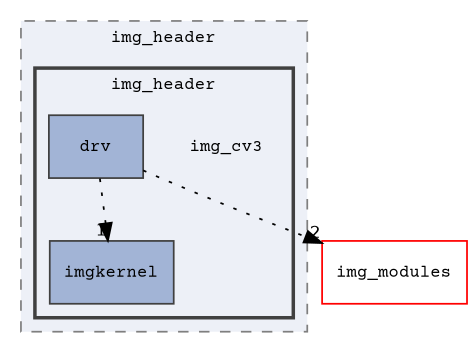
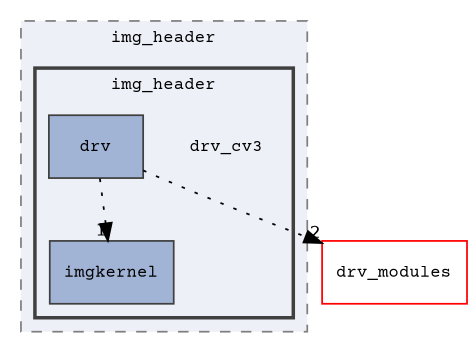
node "img_cv3": label "img_cv3" -> "drv_cv3"
node "img_modules": label "img_modules" -> "drv_modules"
